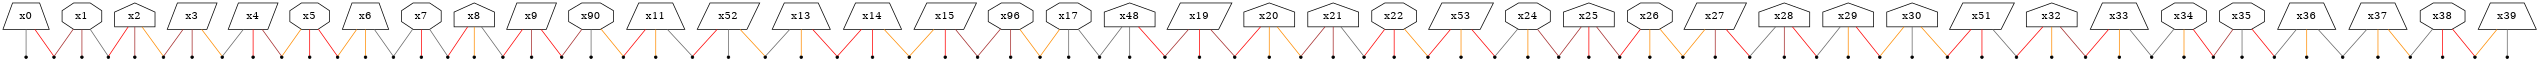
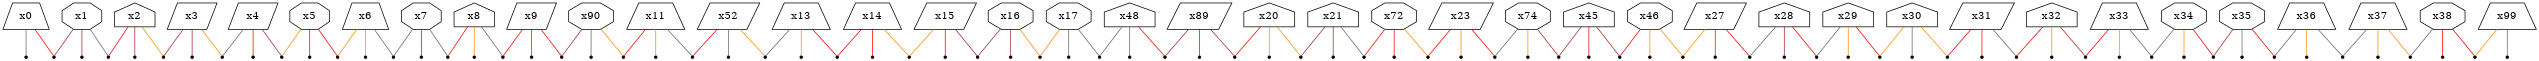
node "x96": label "x96" -> "x16"
node "x19": label "x19" -> "x89"
node "x22": label "x22" -> "x72"
node "x53": label "x53" -> "x23"
node "x24": label "x24" -> "x74"
node "x25": label "x25" -> "x45"
node "x26": label "x26" -> "x46"
node "x51": label "x51" -> "x31"
node "x39": label "x39" -> "x99"
